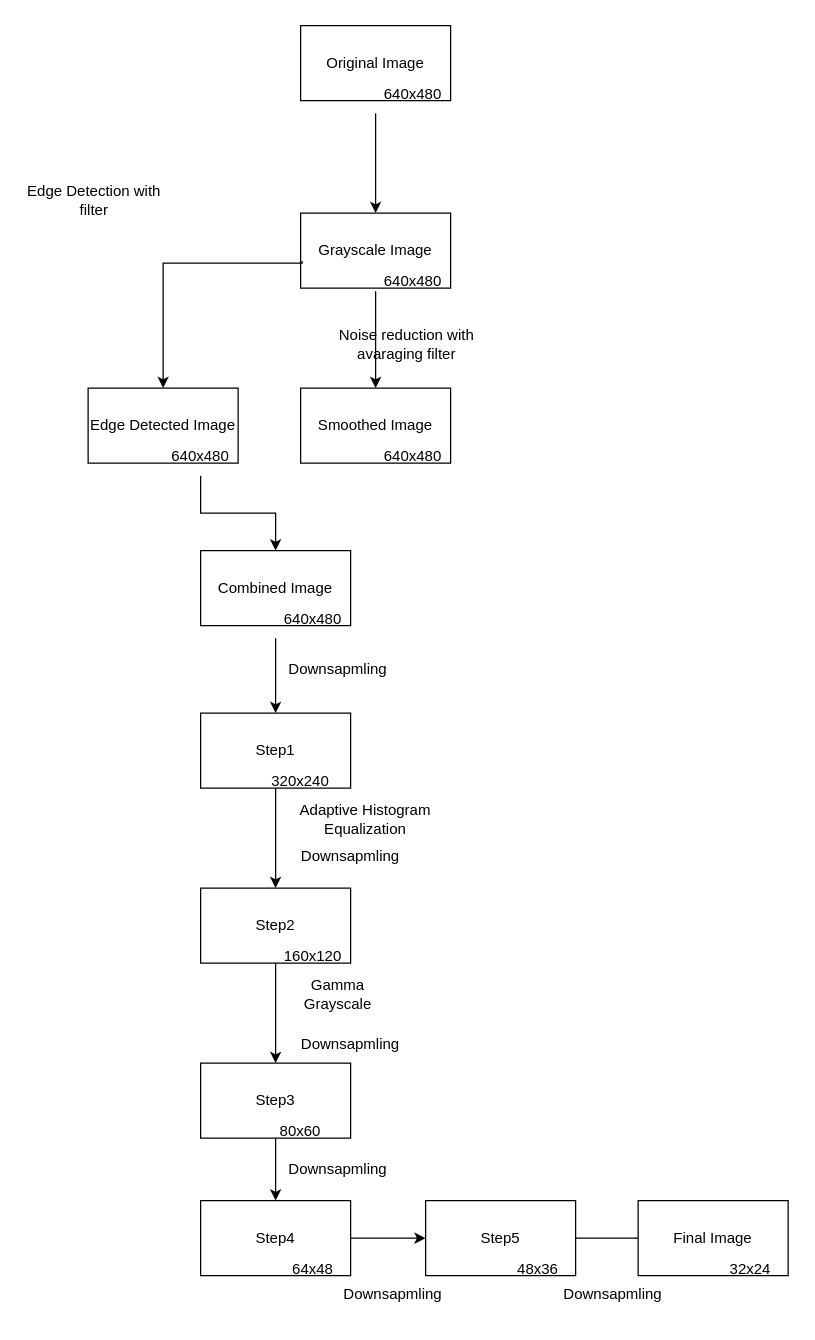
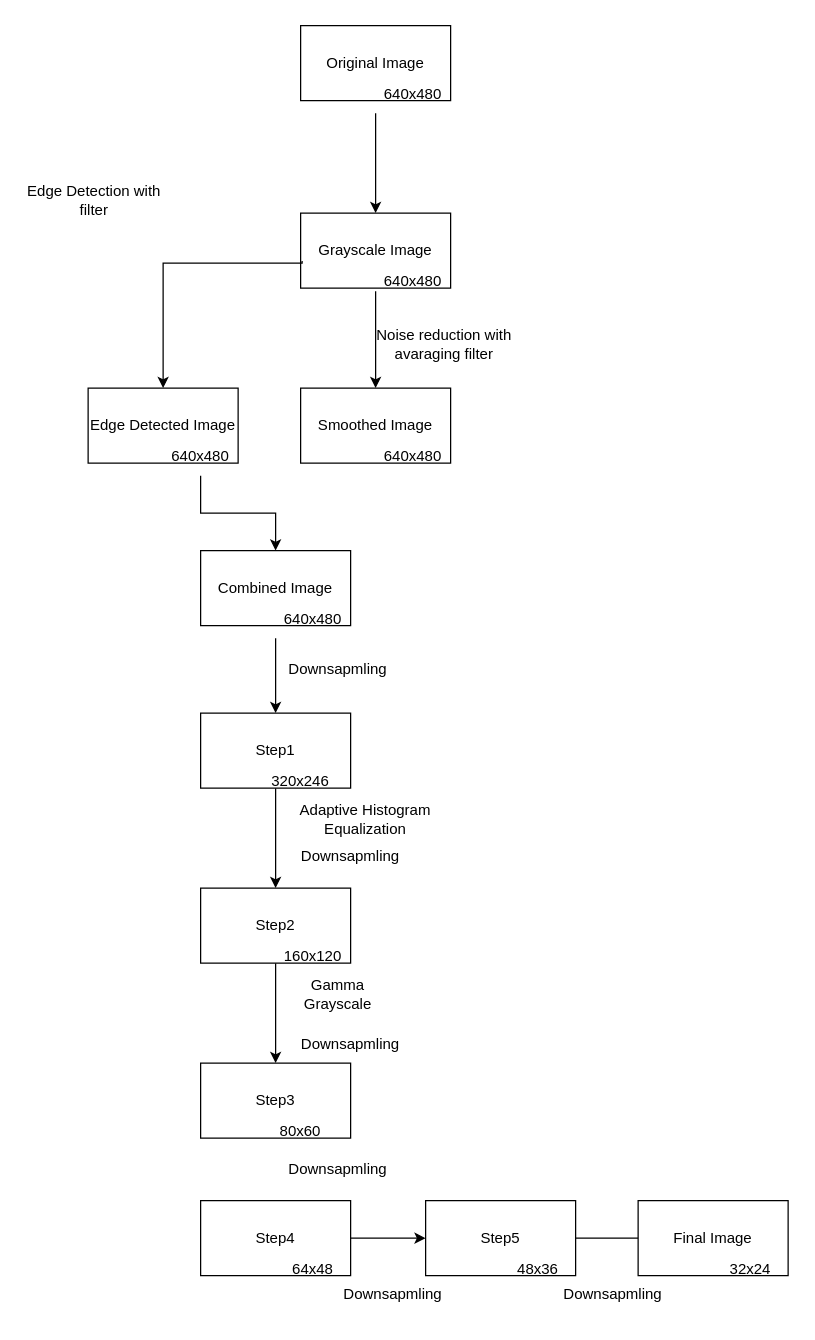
node "Noise reduction with avaraging filter": moved (407, 344) -> (444, 344)
node "320x240": label "320x240" -> "320x246"
edge "Step3" -> "Step4": removed
